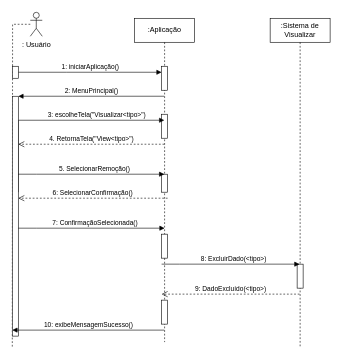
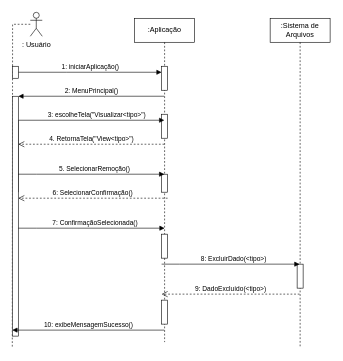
node ":Sistema de Visualizar": label ":Sistema de Visualizar" -> ":Sistema de Arquivos"
